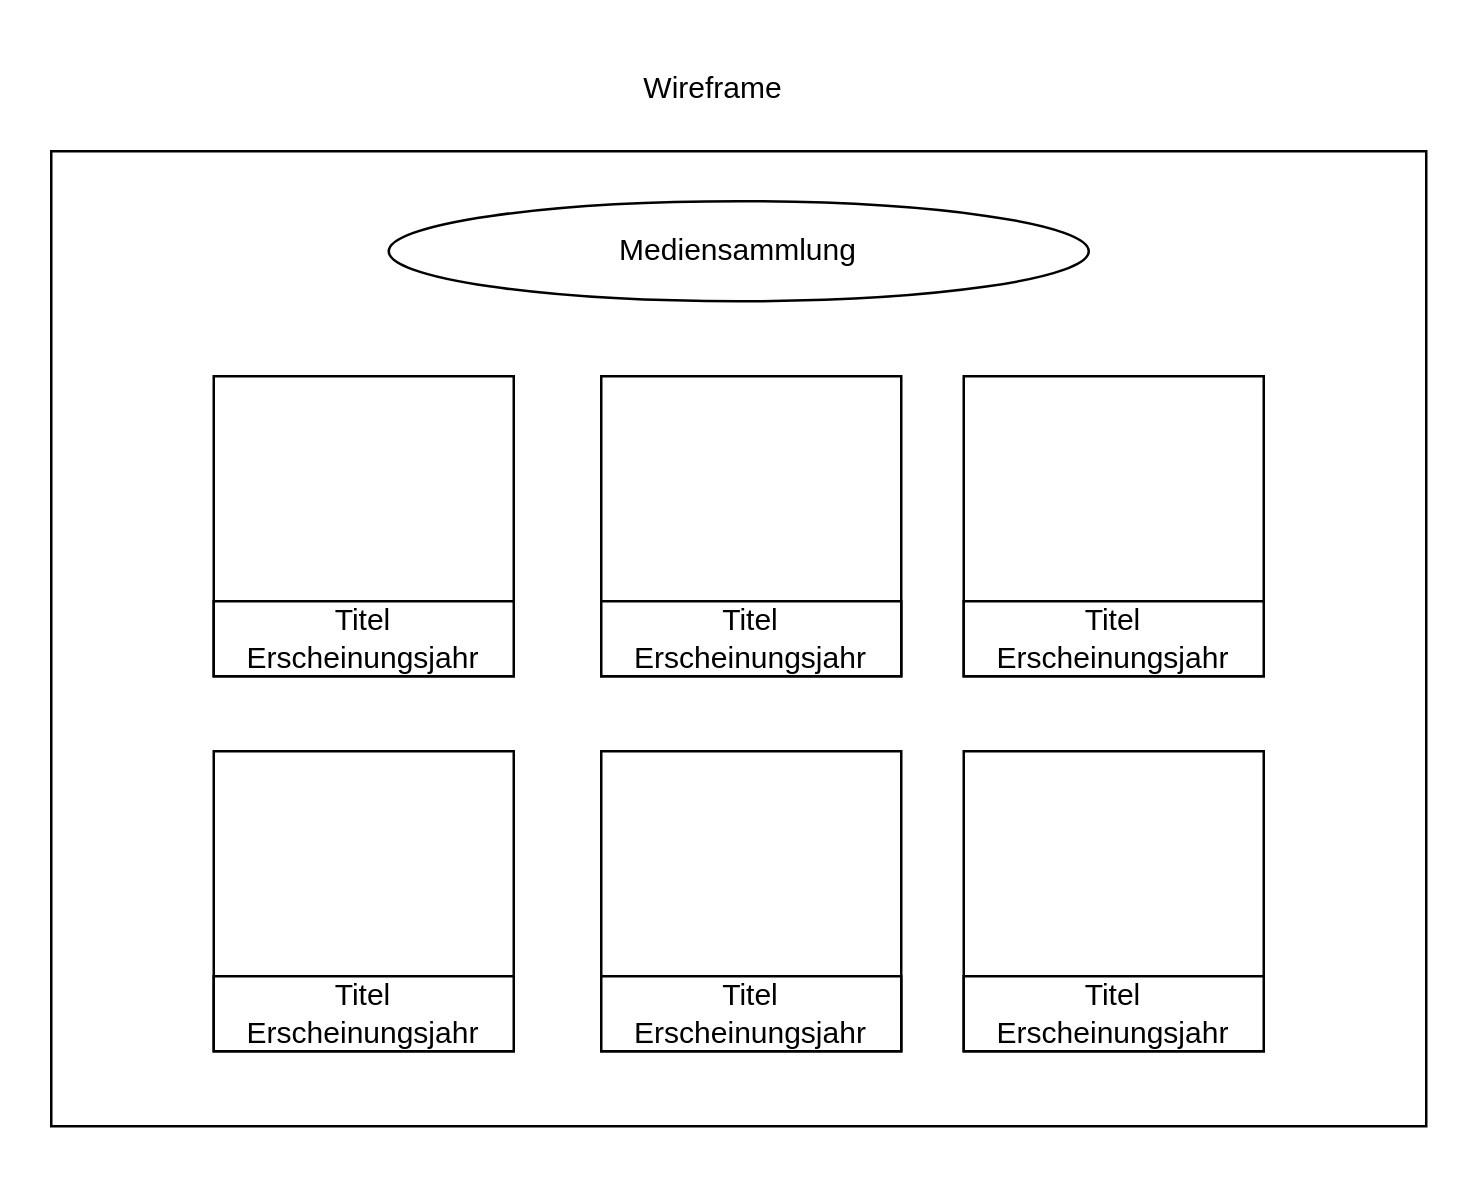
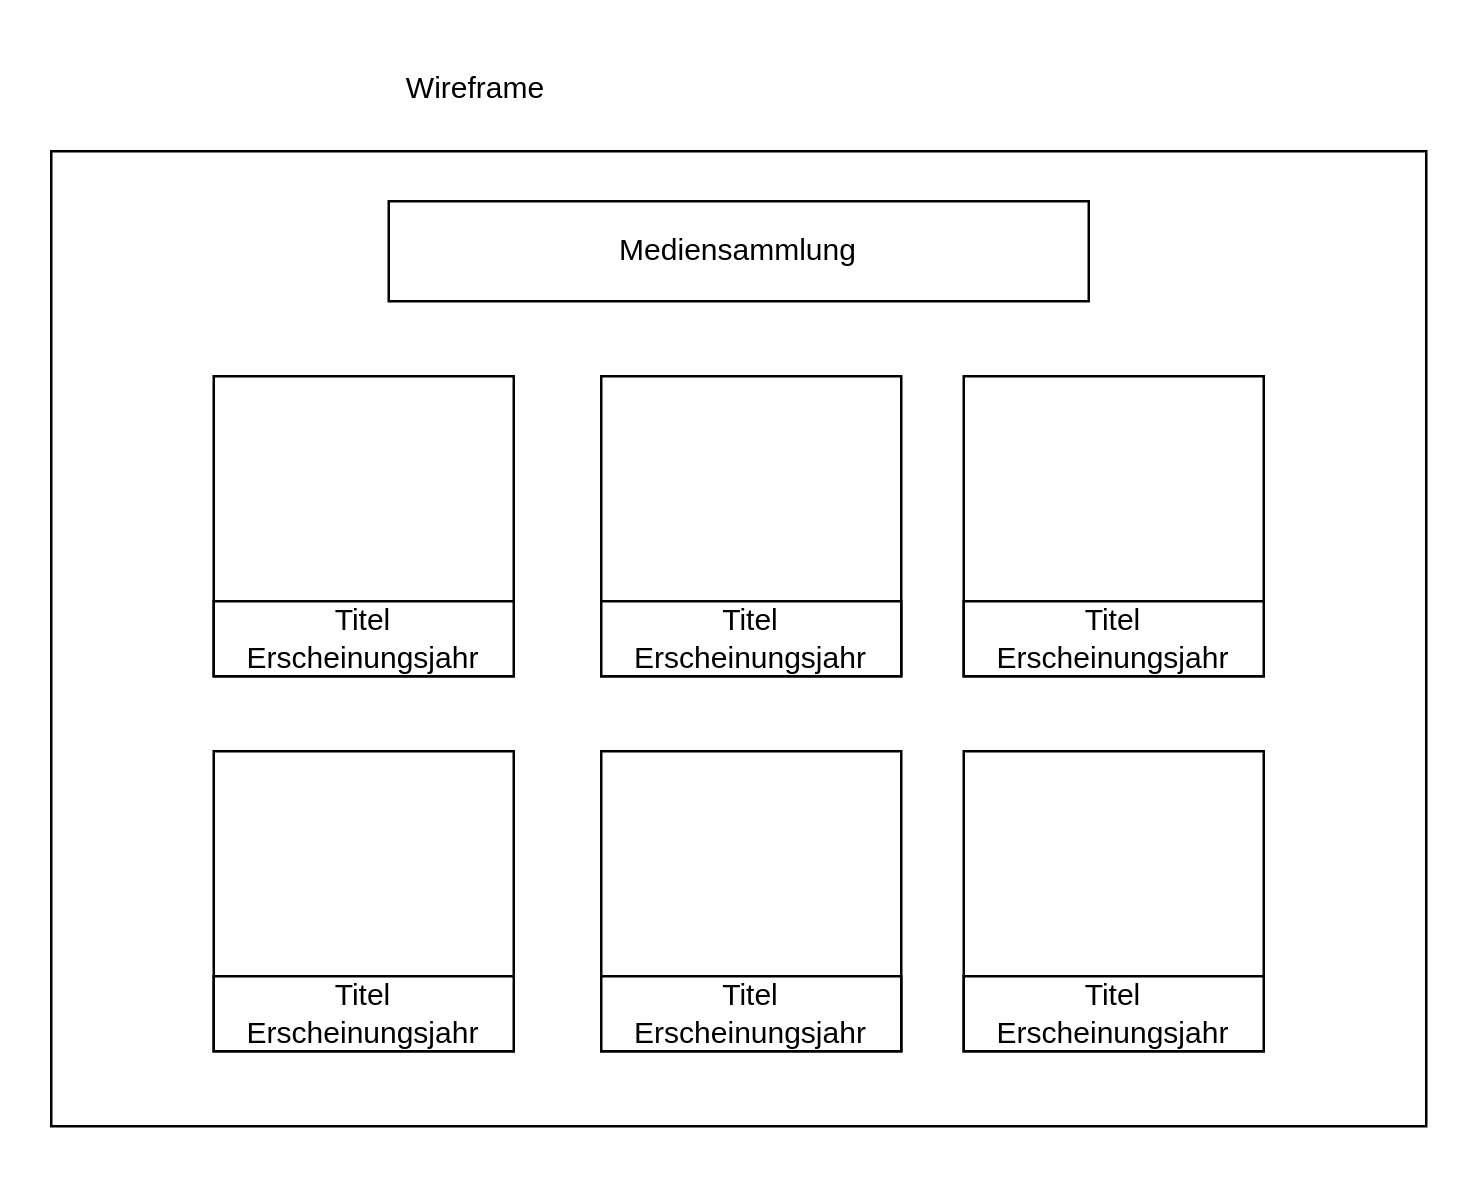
node "Wireframe": moved (714, 89) -> (476, 89)
node "Mediensammlung": shape ellipse -> rectangle
